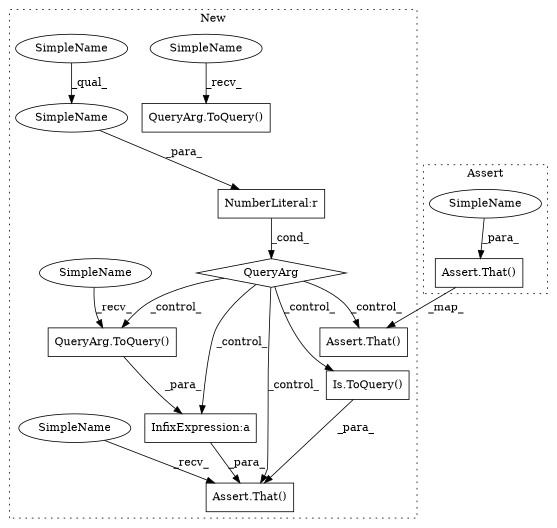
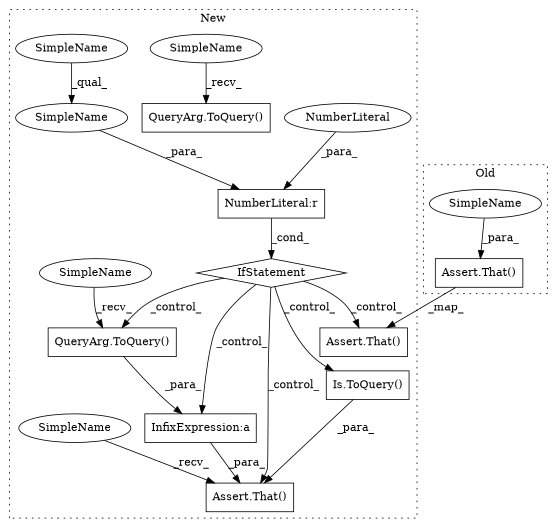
node "NumberLiteral": added
cluster "Assert": label "Assert" -> "Old"
node "QueryArg": label "QueryArg" -> "IfStatement"
